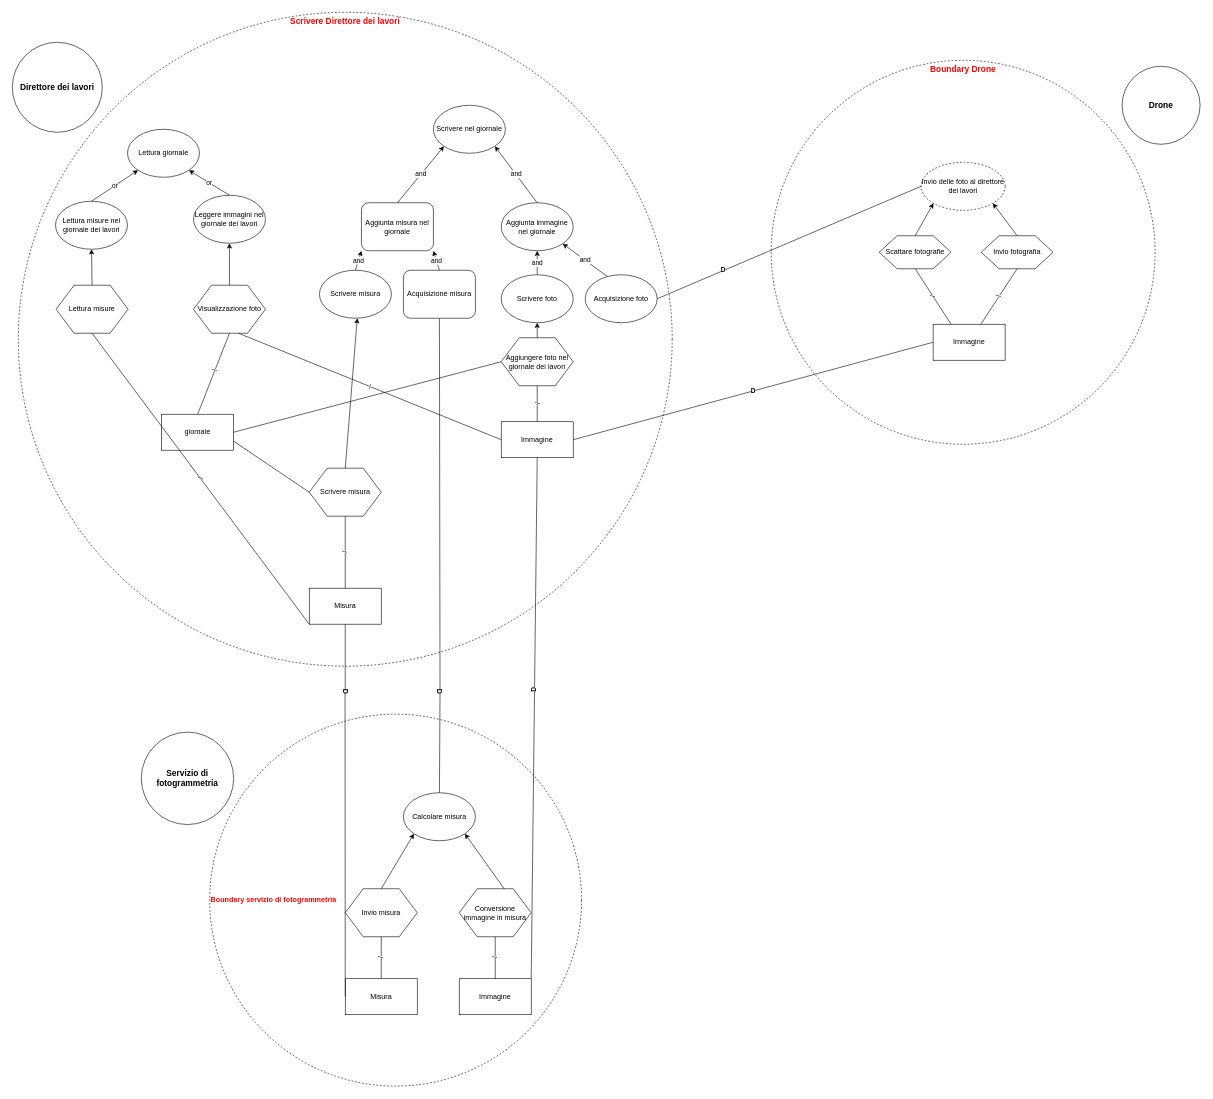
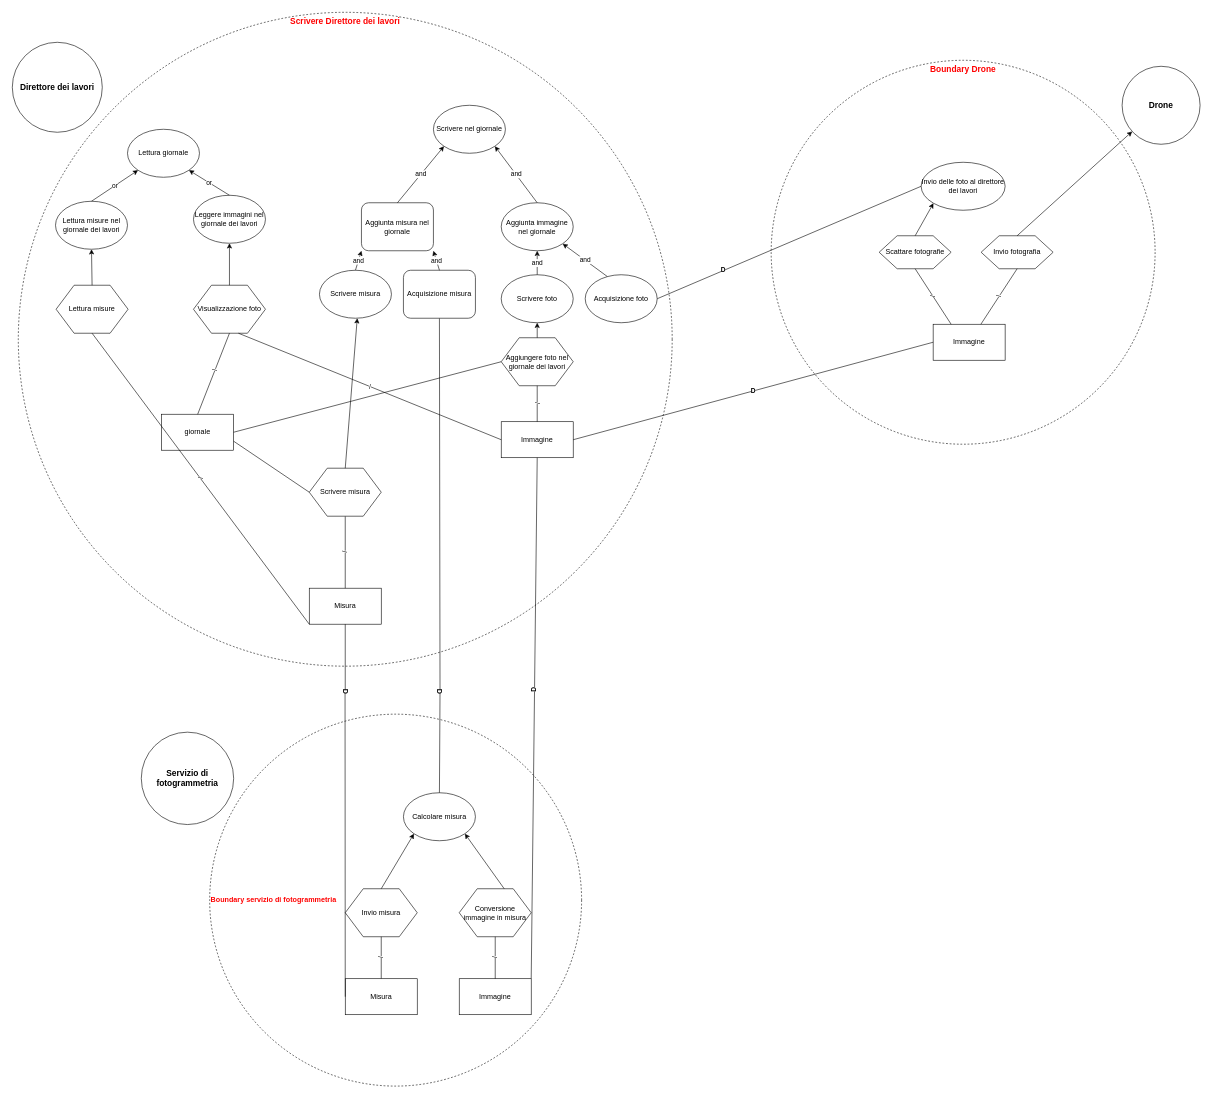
node "Invio delle foto al direttore dei lavori": style dashed -> solid
edge "Invio fotografia" -> "Invio delle foto al direttore dei lavori": now "Invio fotografia" -> "Drone"
